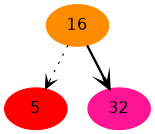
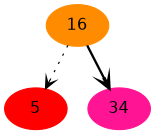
node "32": label "32" -> "34"
